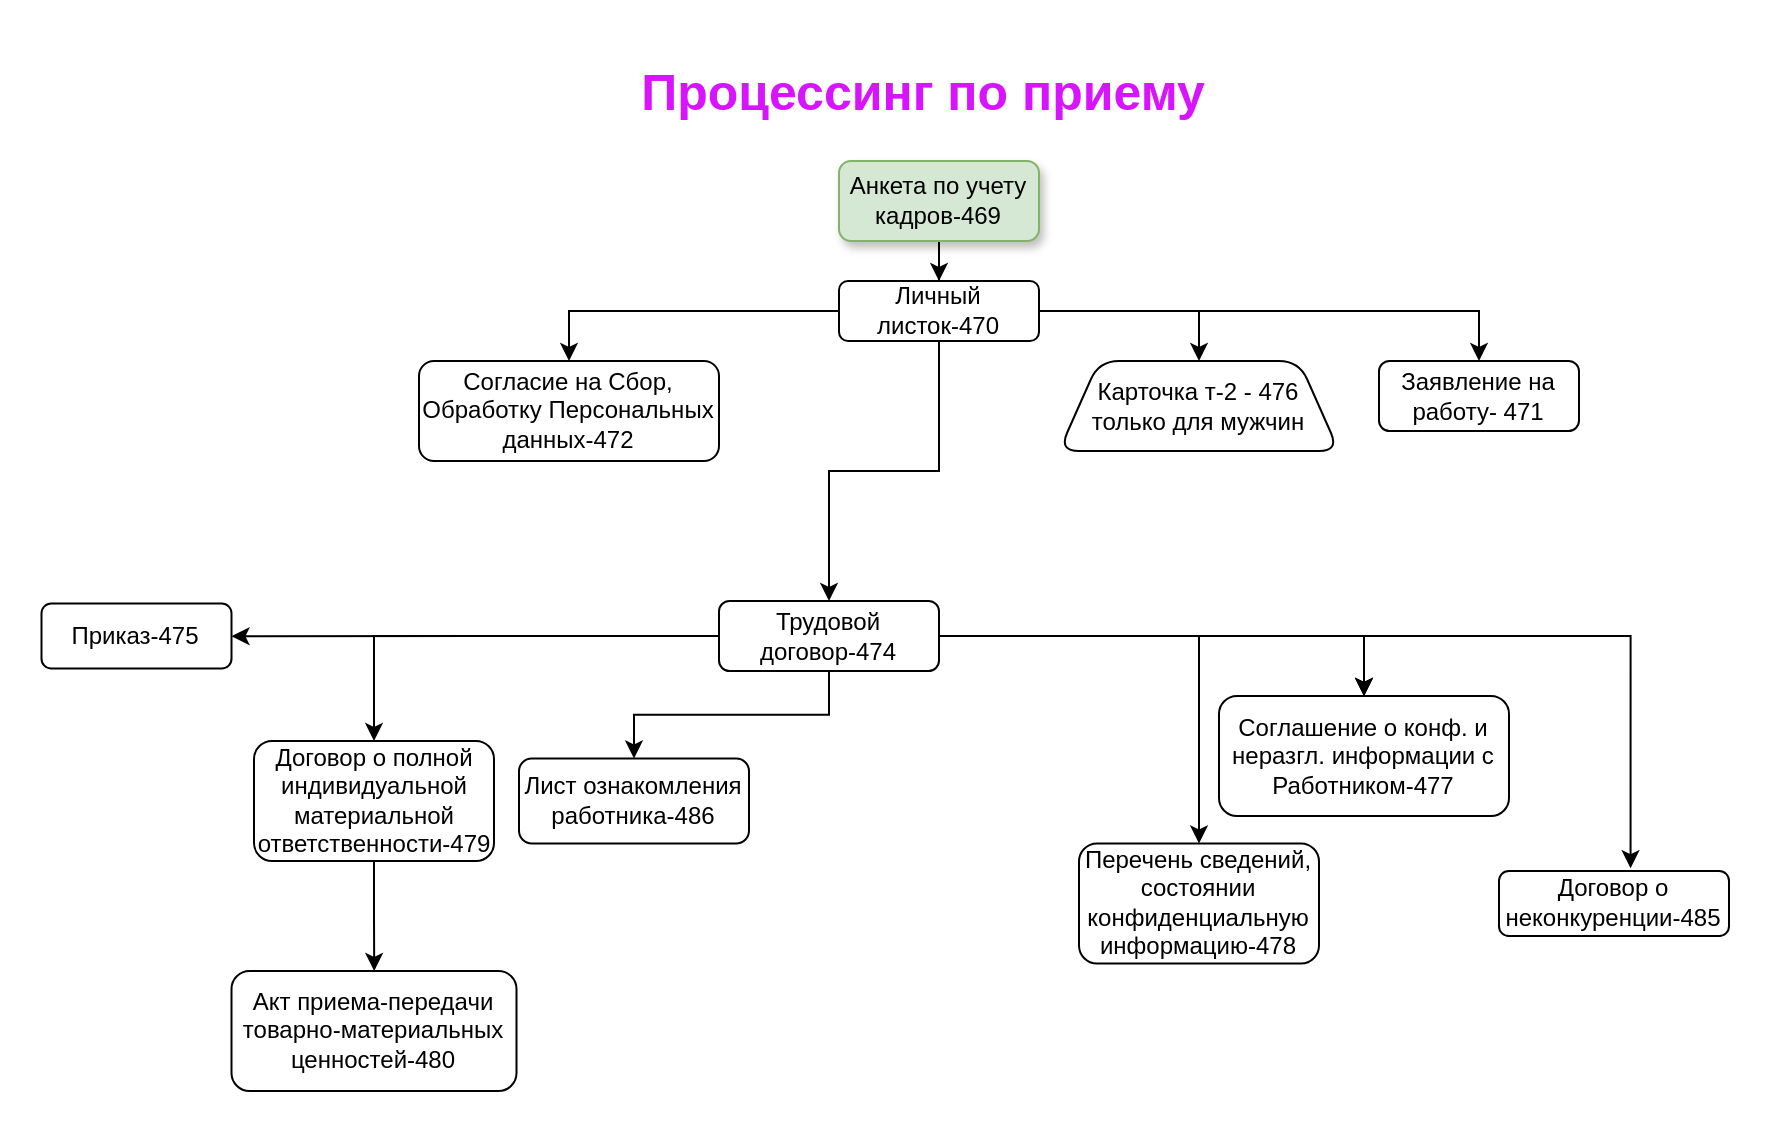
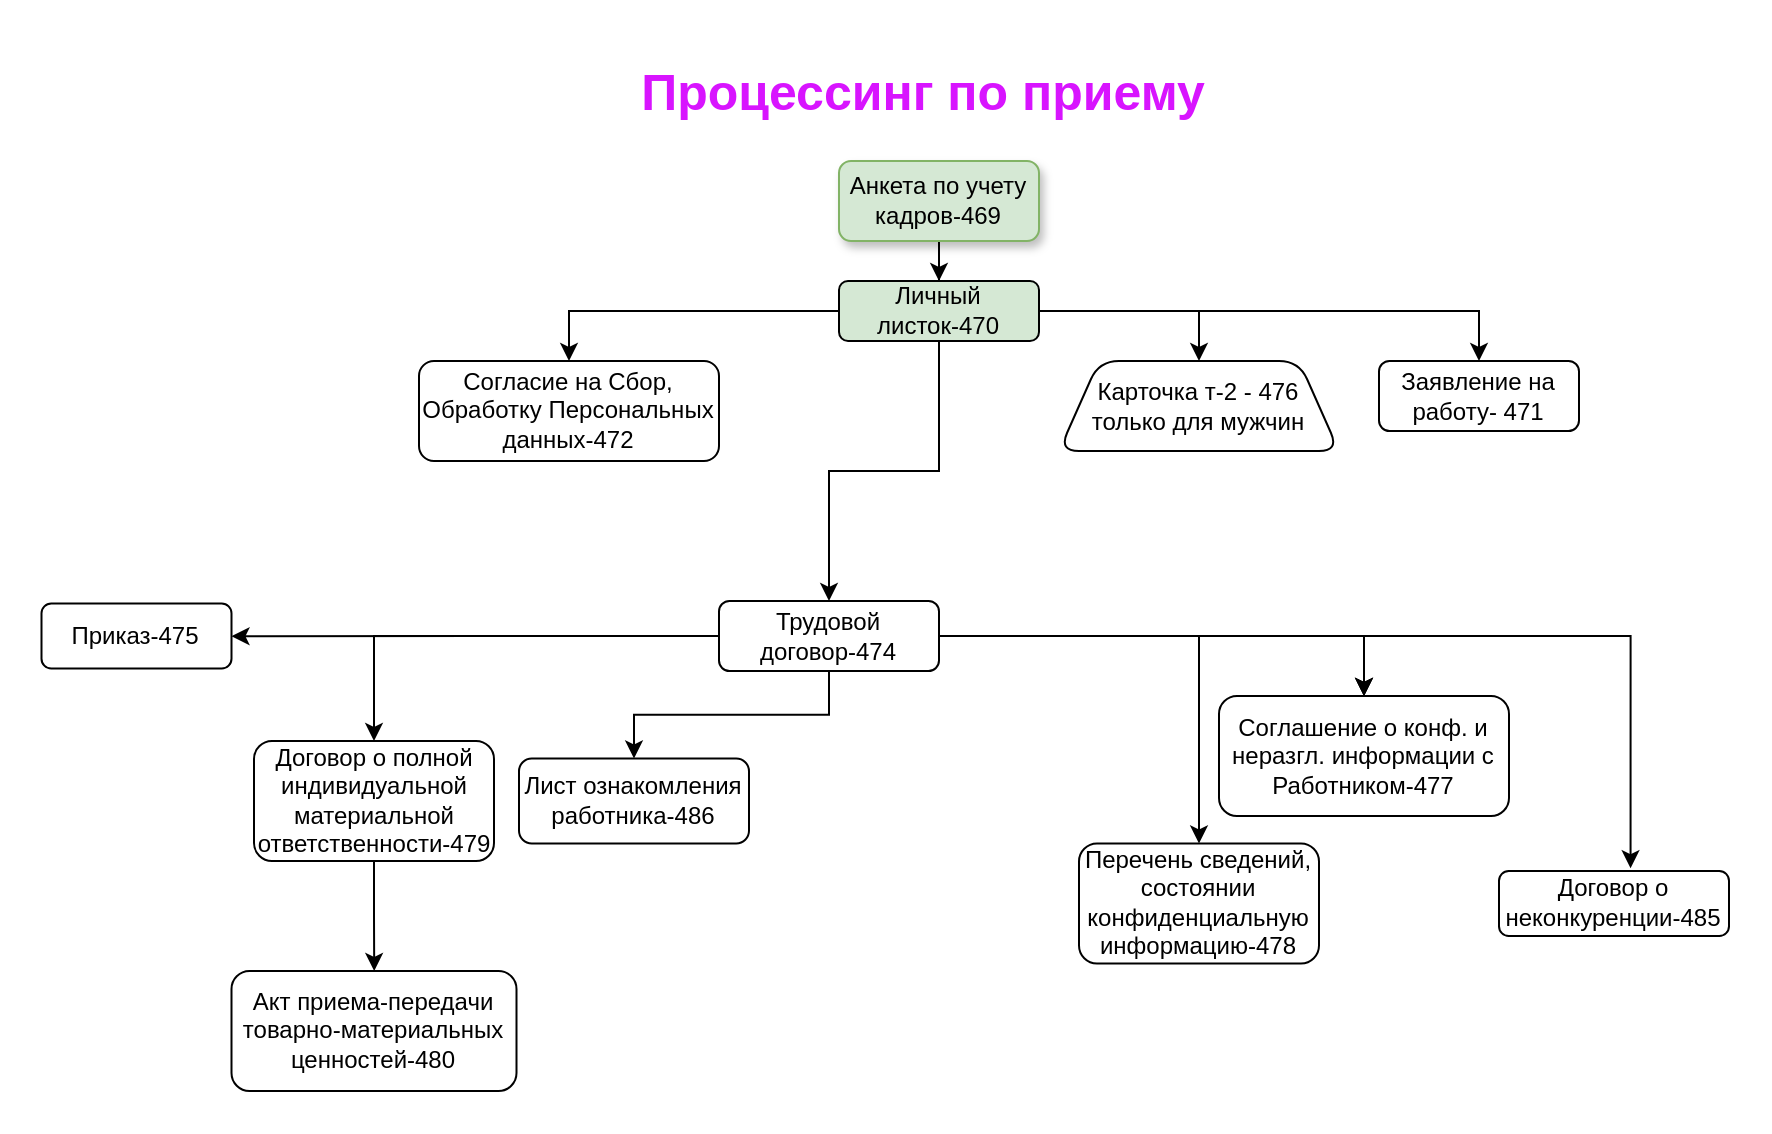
node "Личный листок-470": fillcolor #ffffff -> #d5e8d4
